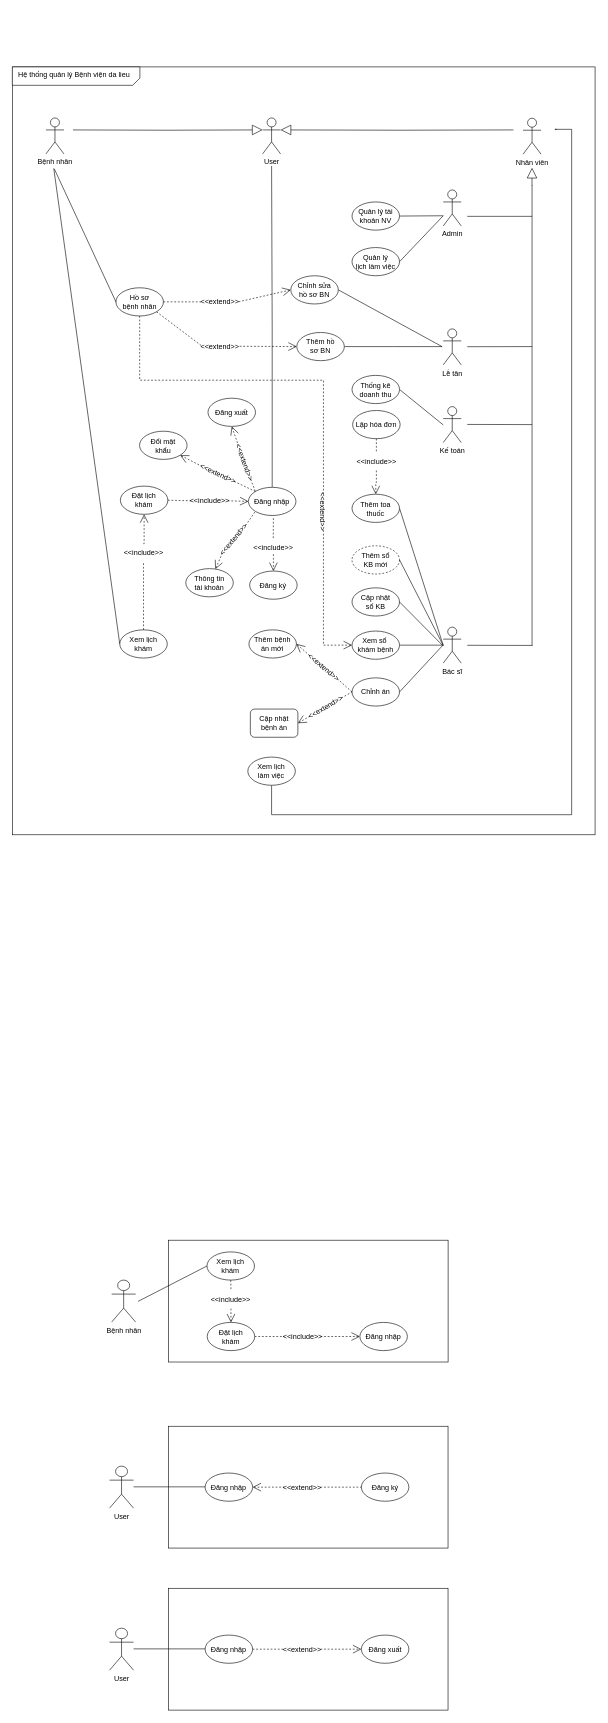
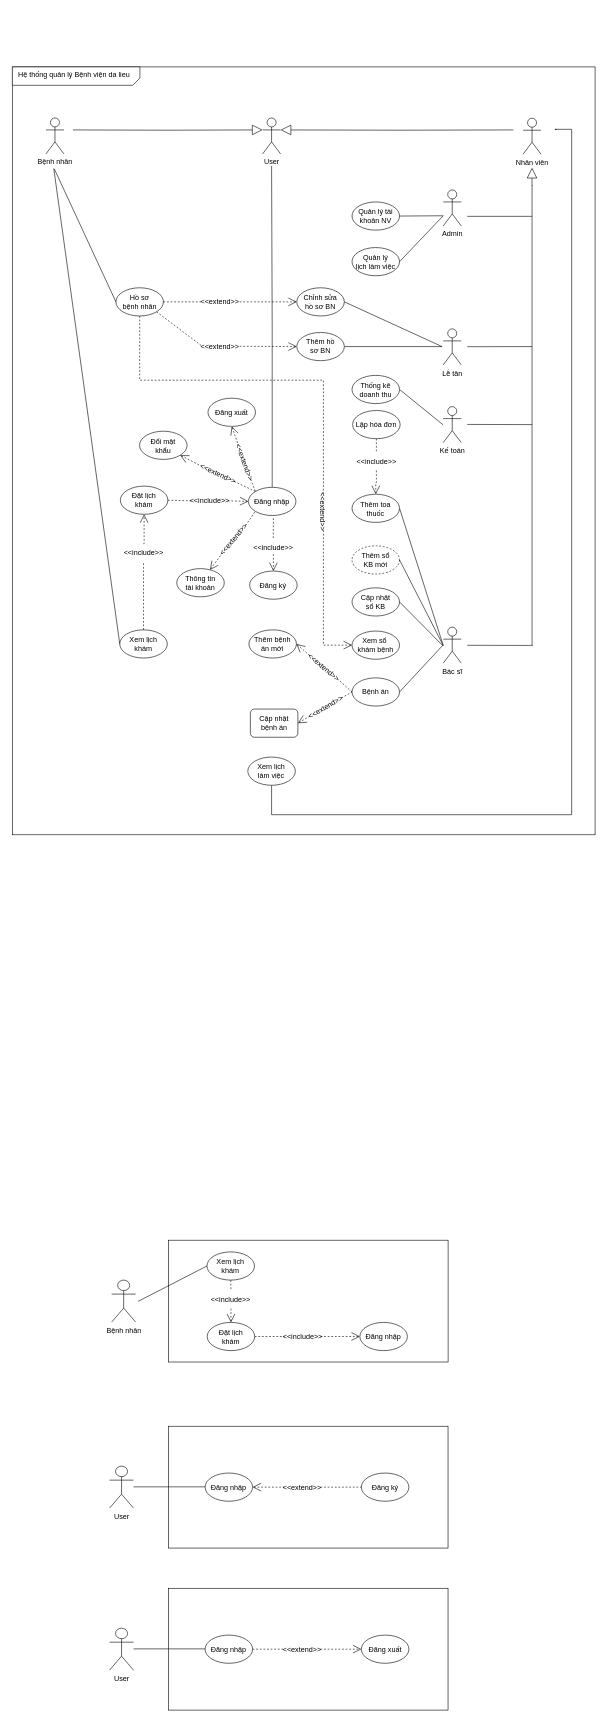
node "Chỉnh sửa hồ sơ BN": moved (314, 290) -> (320, 302)
node "Thông tin tài khoản": moved (209, 583) -> (200, 583)
edge "Xem sổ khám bệnh" -- "Bác sĩ": removed
node "Chỉnh án": label "Chỉnh án" -> "Bệnh án"
